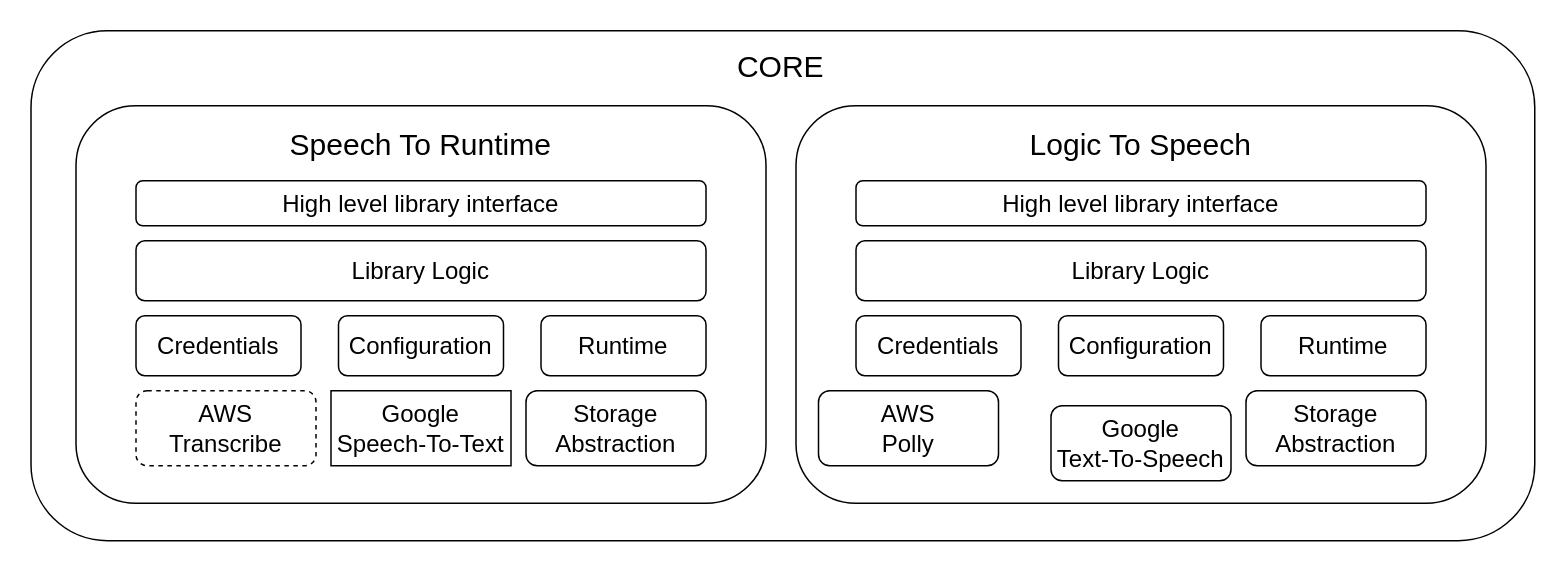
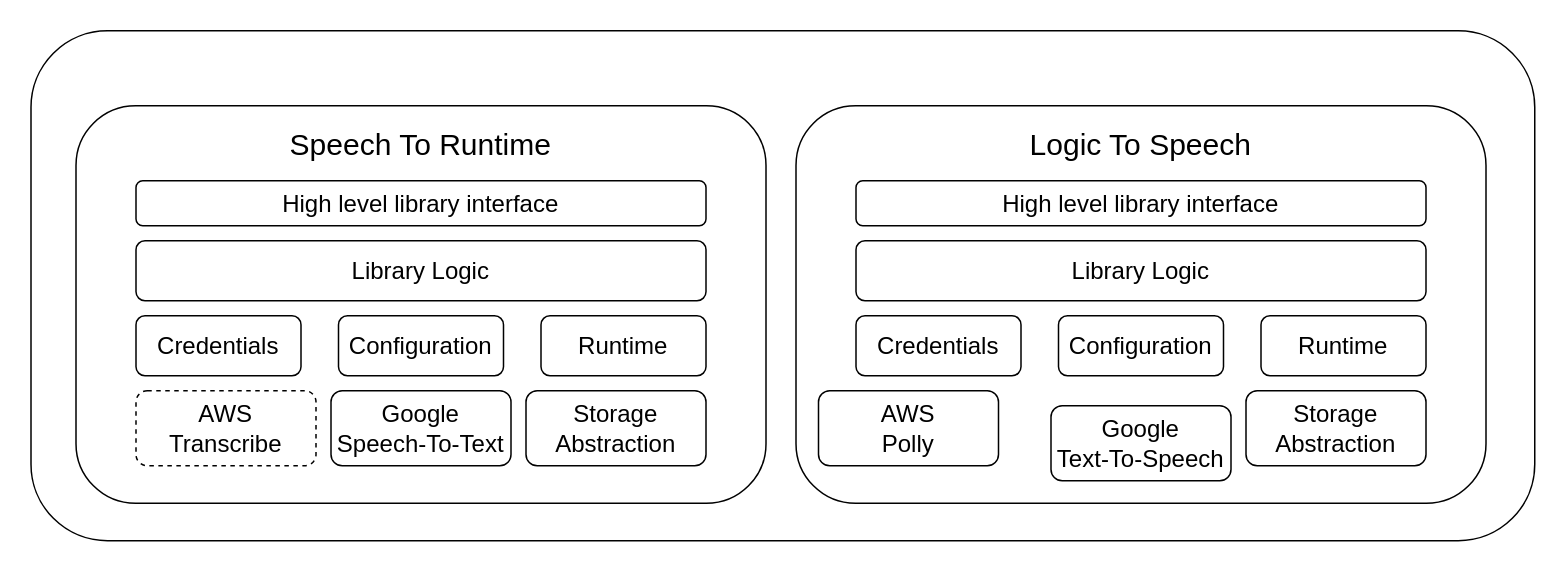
node "CORE": removed
node "GoogleSpeech-To-Text": shape rectangle -> rounded rectangle
